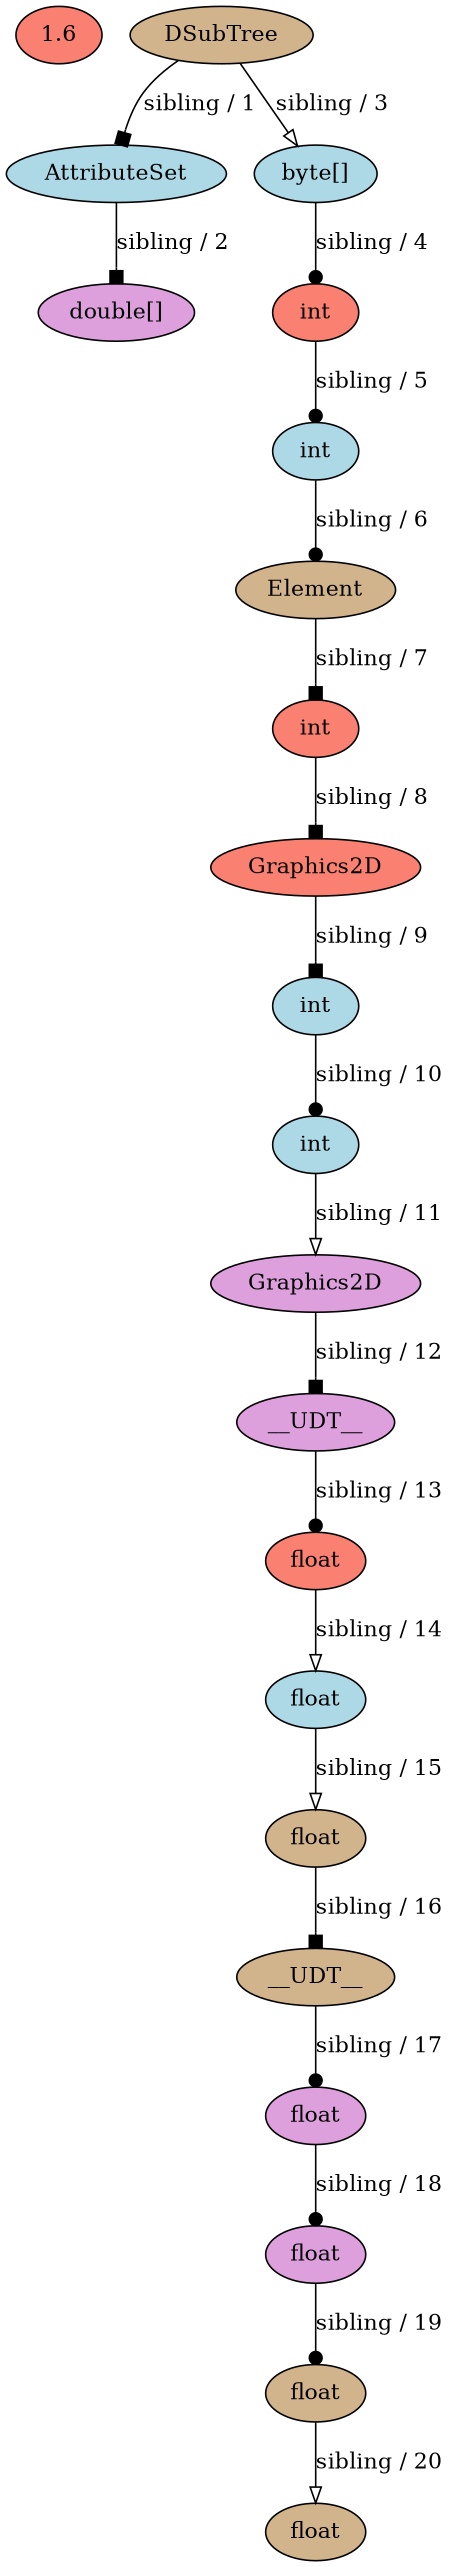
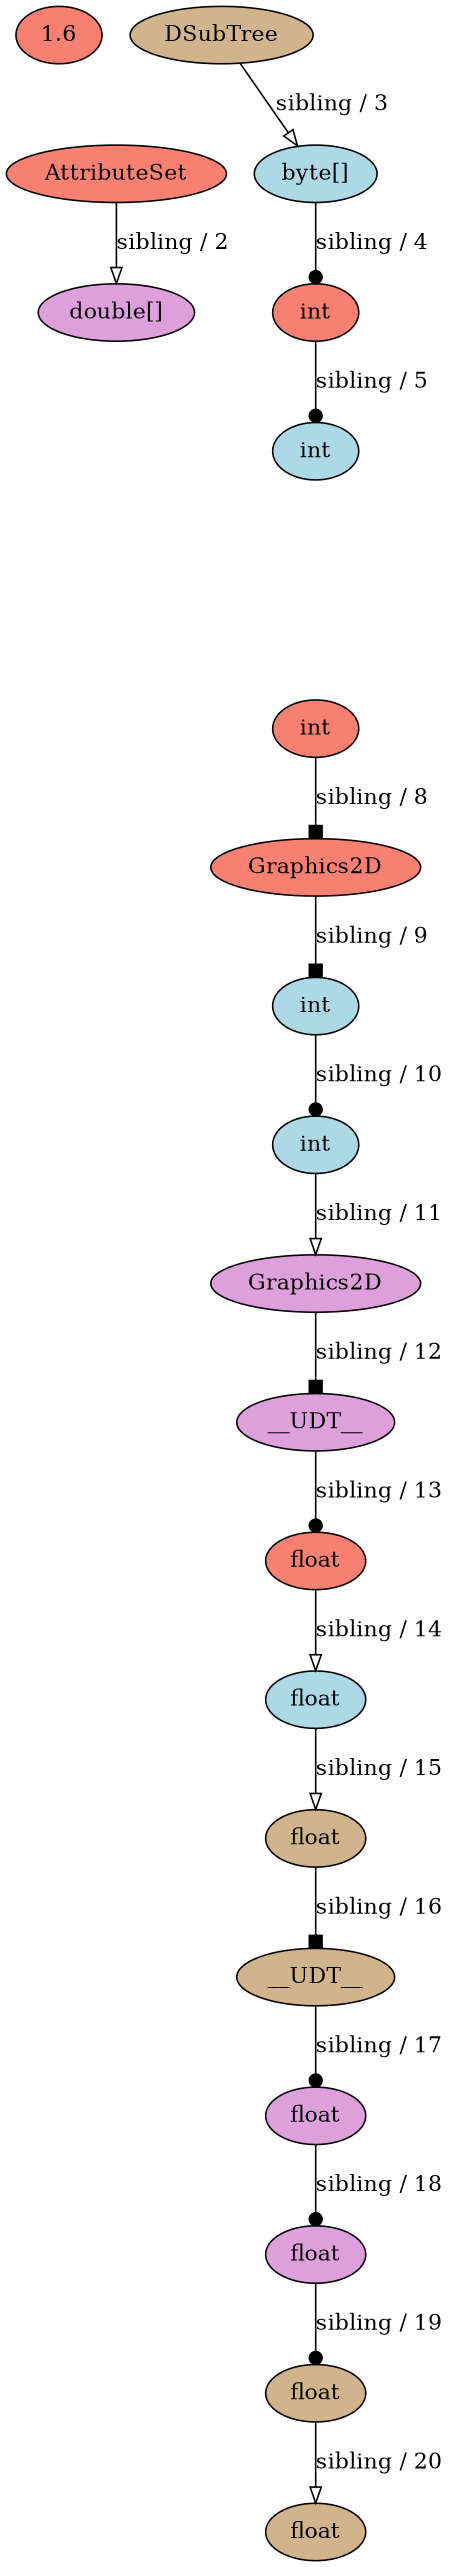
edge "DSubTree" -> "AttributeSet": removed, label "sibling / 1"
node "AttributeSet": fillcolor lightblue -> salmon
edge "AttributeSet" -> "double[]": arrowhead box -> onormal
node "Element": removed
